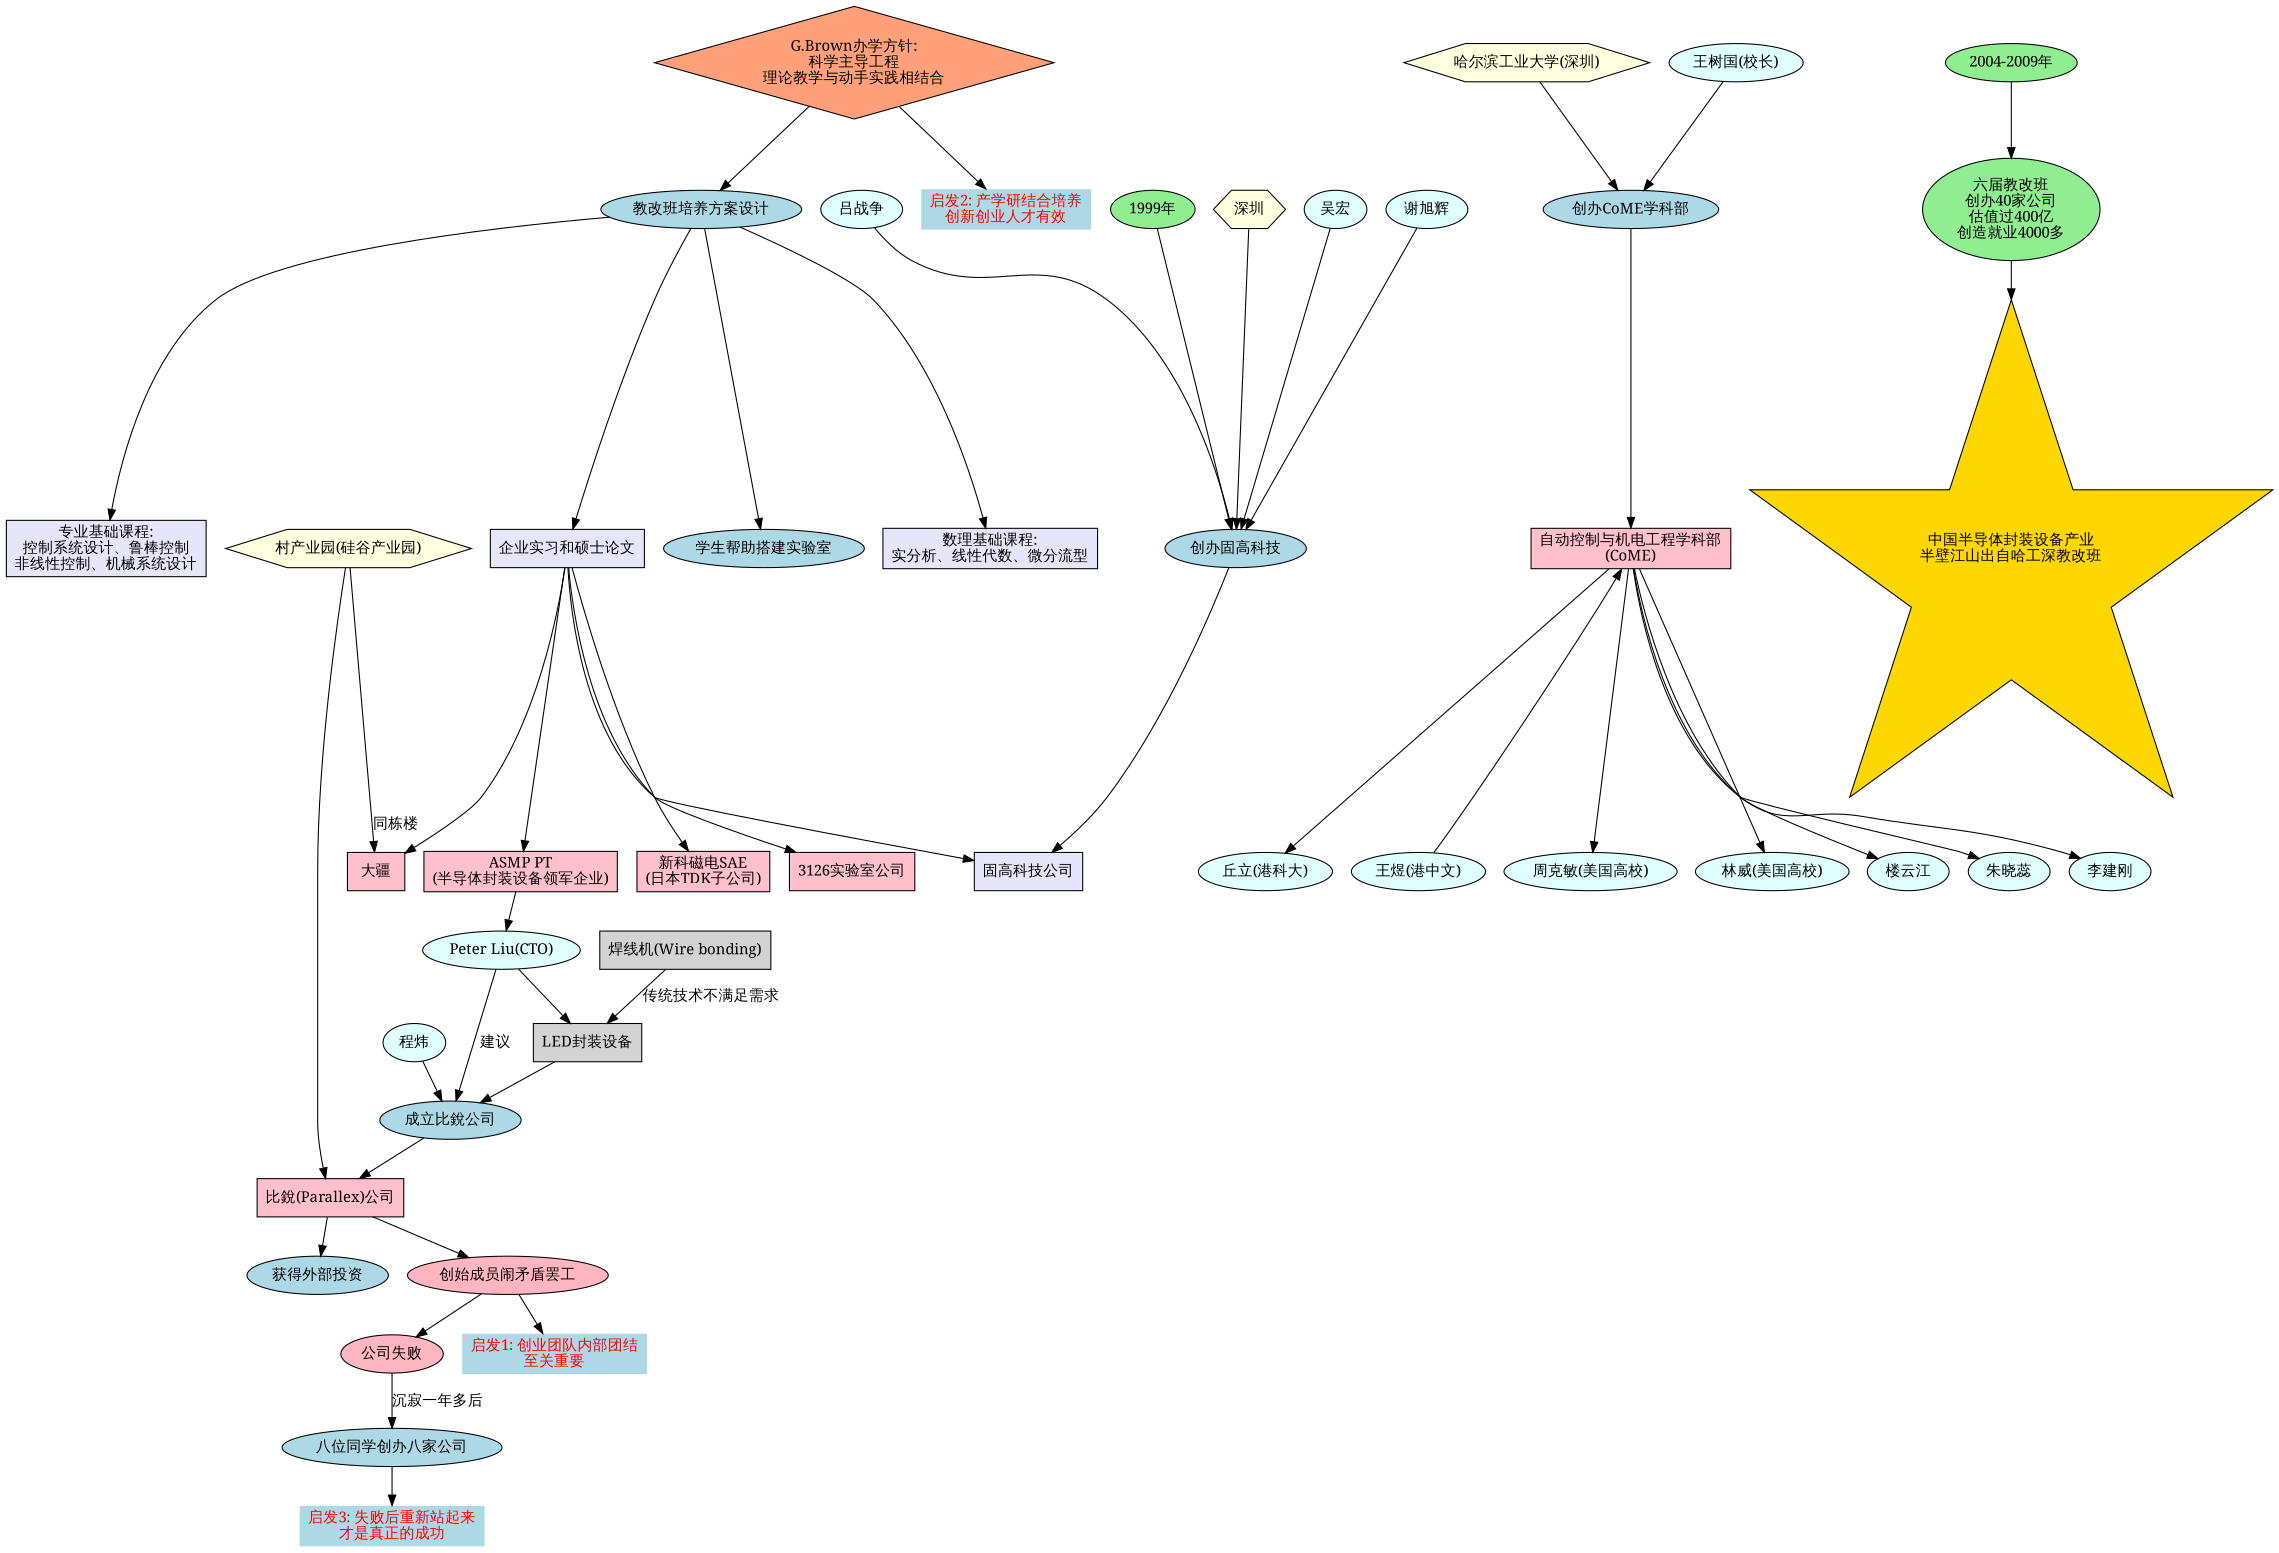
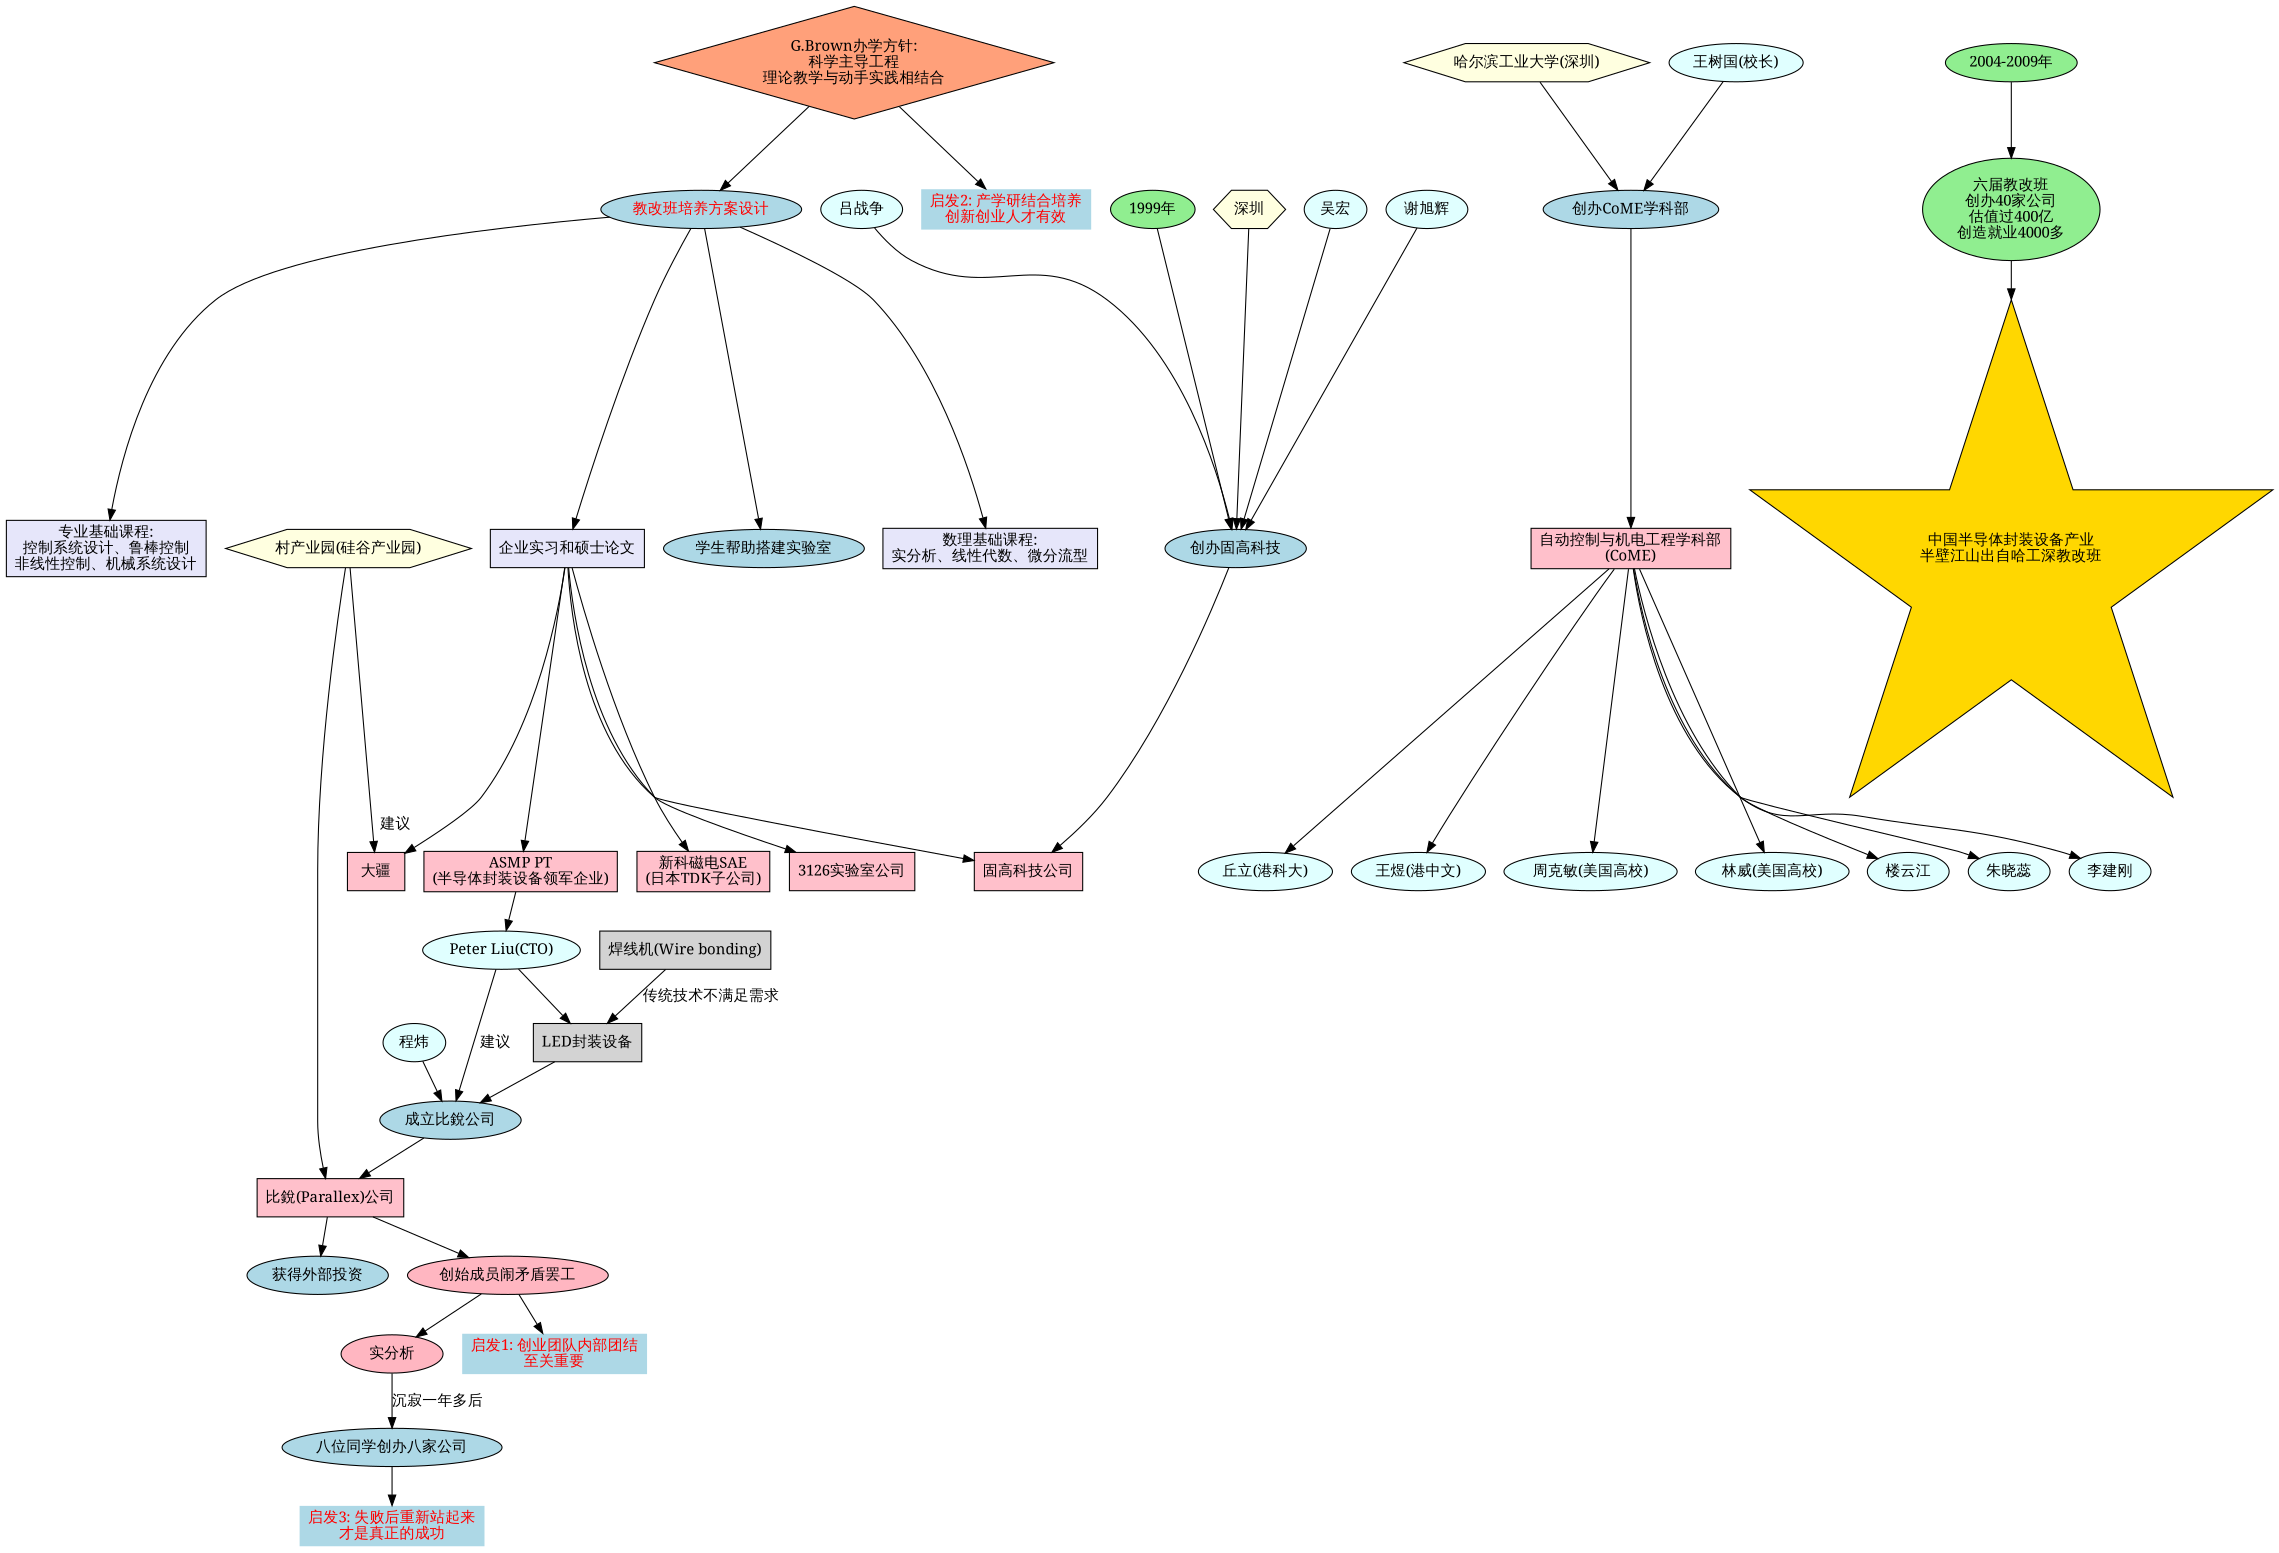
node "教改班培养方案设计": fontcolor black -> red
edge "王煜(港中文)" -> "自动控制与机电工程学科部 (CoME)": reversed
edge "村产业园(硅谷产业园)" -> "大疆": label "同栋楼" -> "建议"
node "固高科技公司": fillcolor lavender -> pink
node "公司失败": label "公司失败" -> "实分析"
